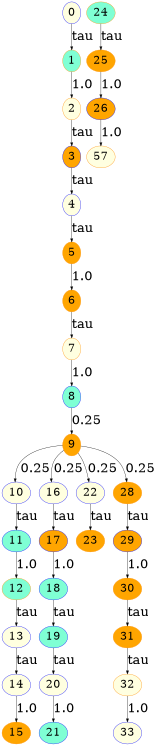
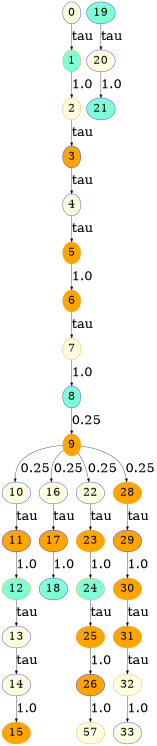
node "11": fillcolor aquamarine -> orange
edge "23" -> "24": added, label "1.0"
edge "18" -> "19": removed, label "tau"
